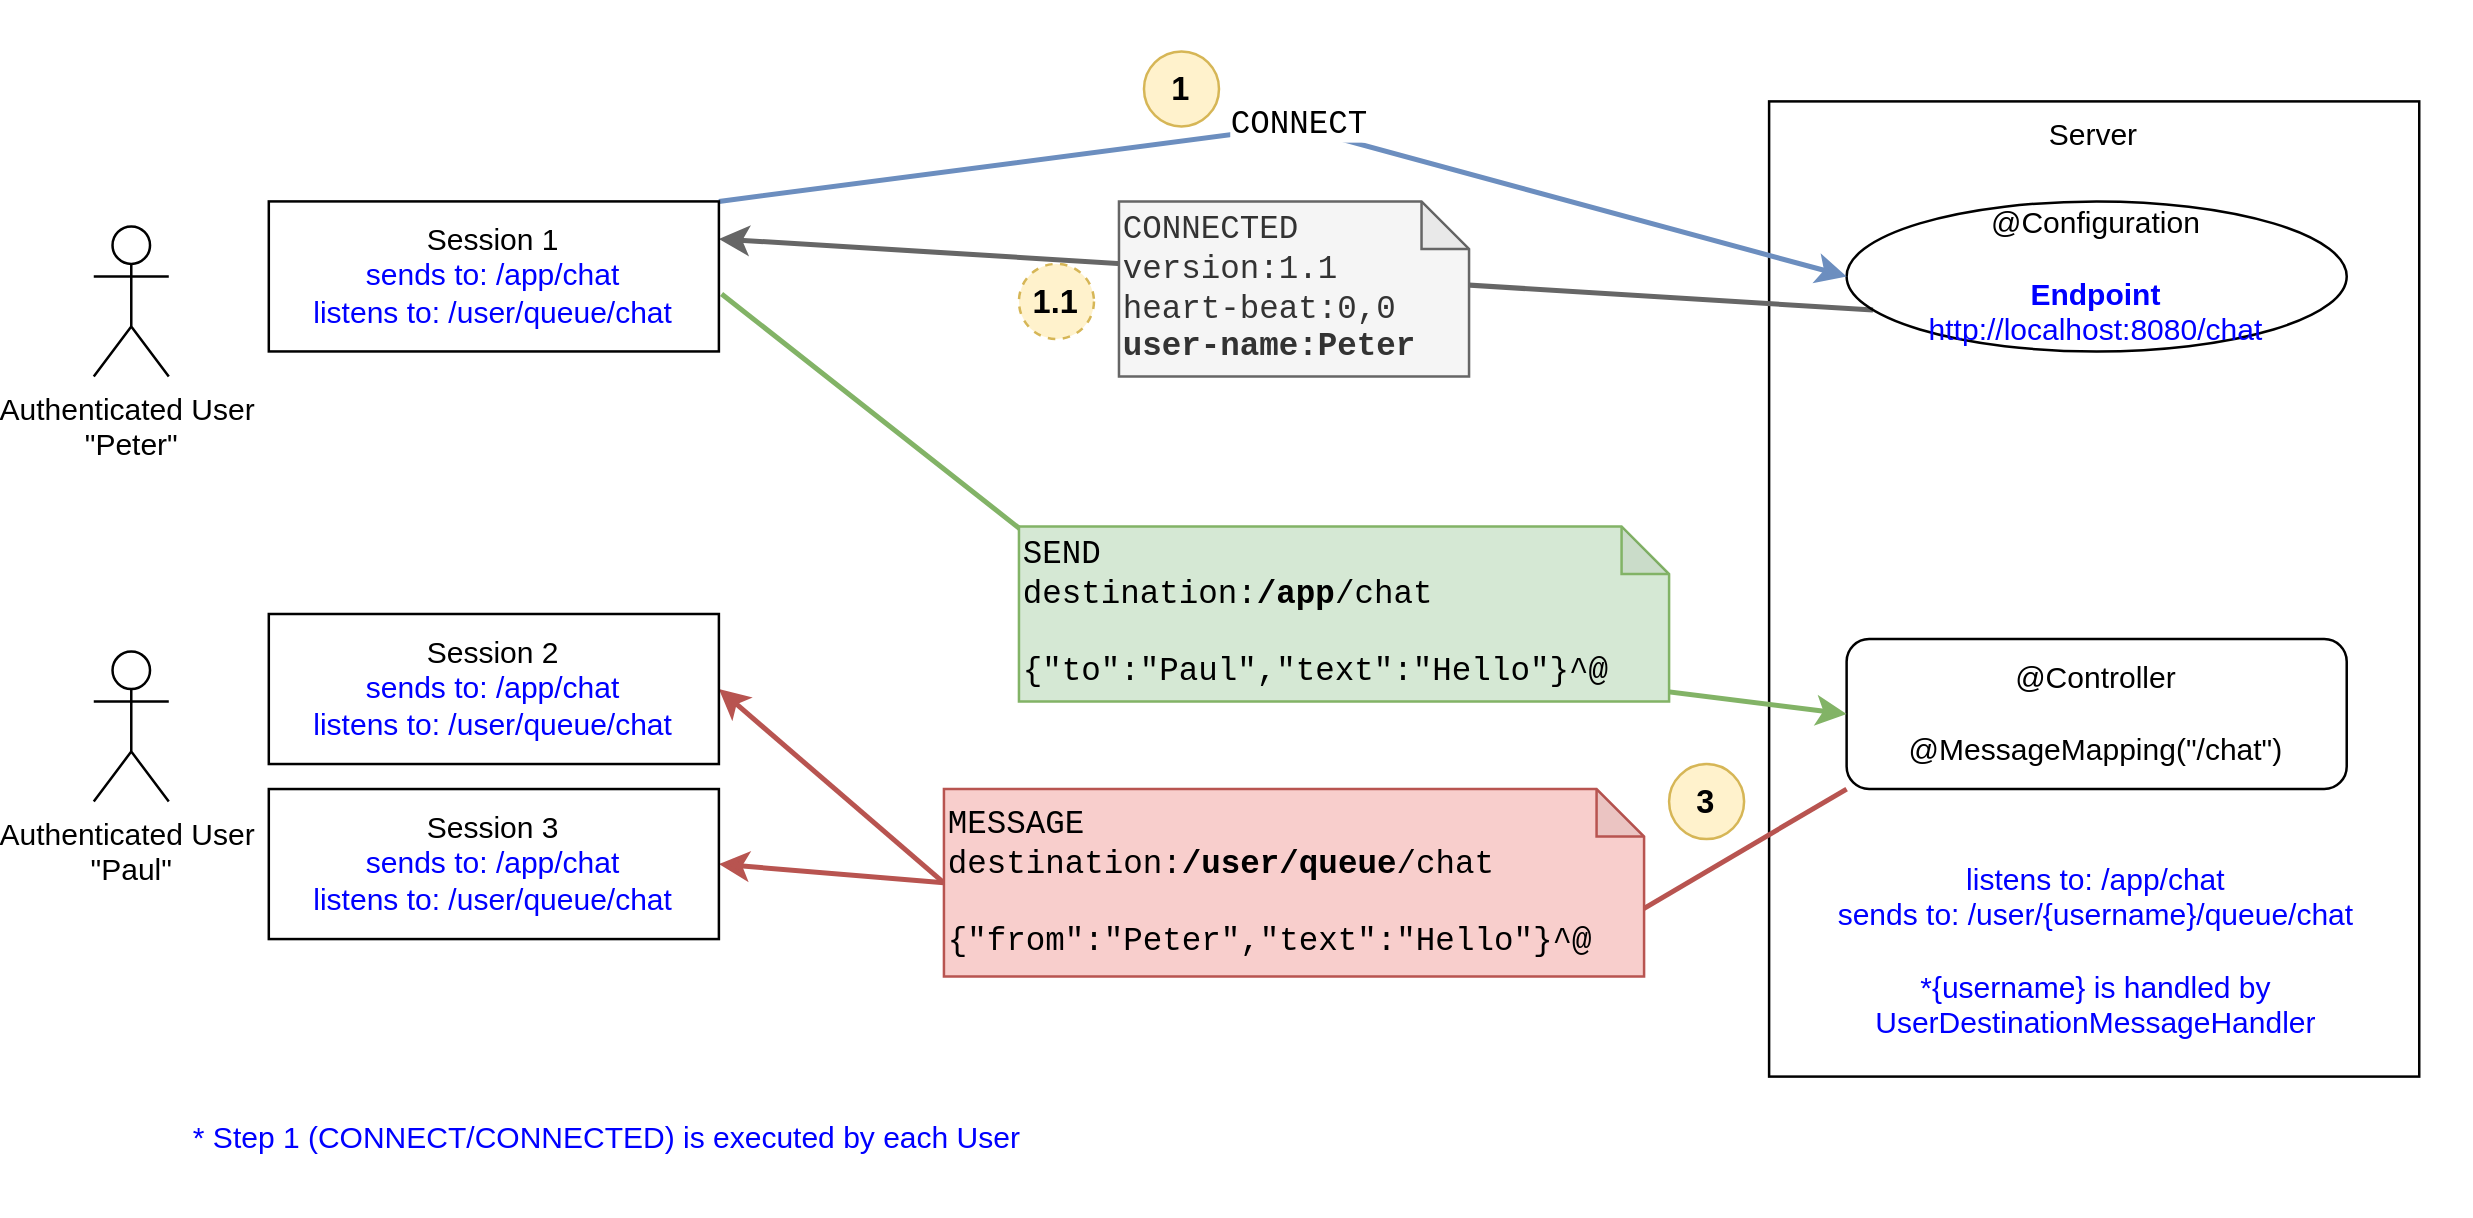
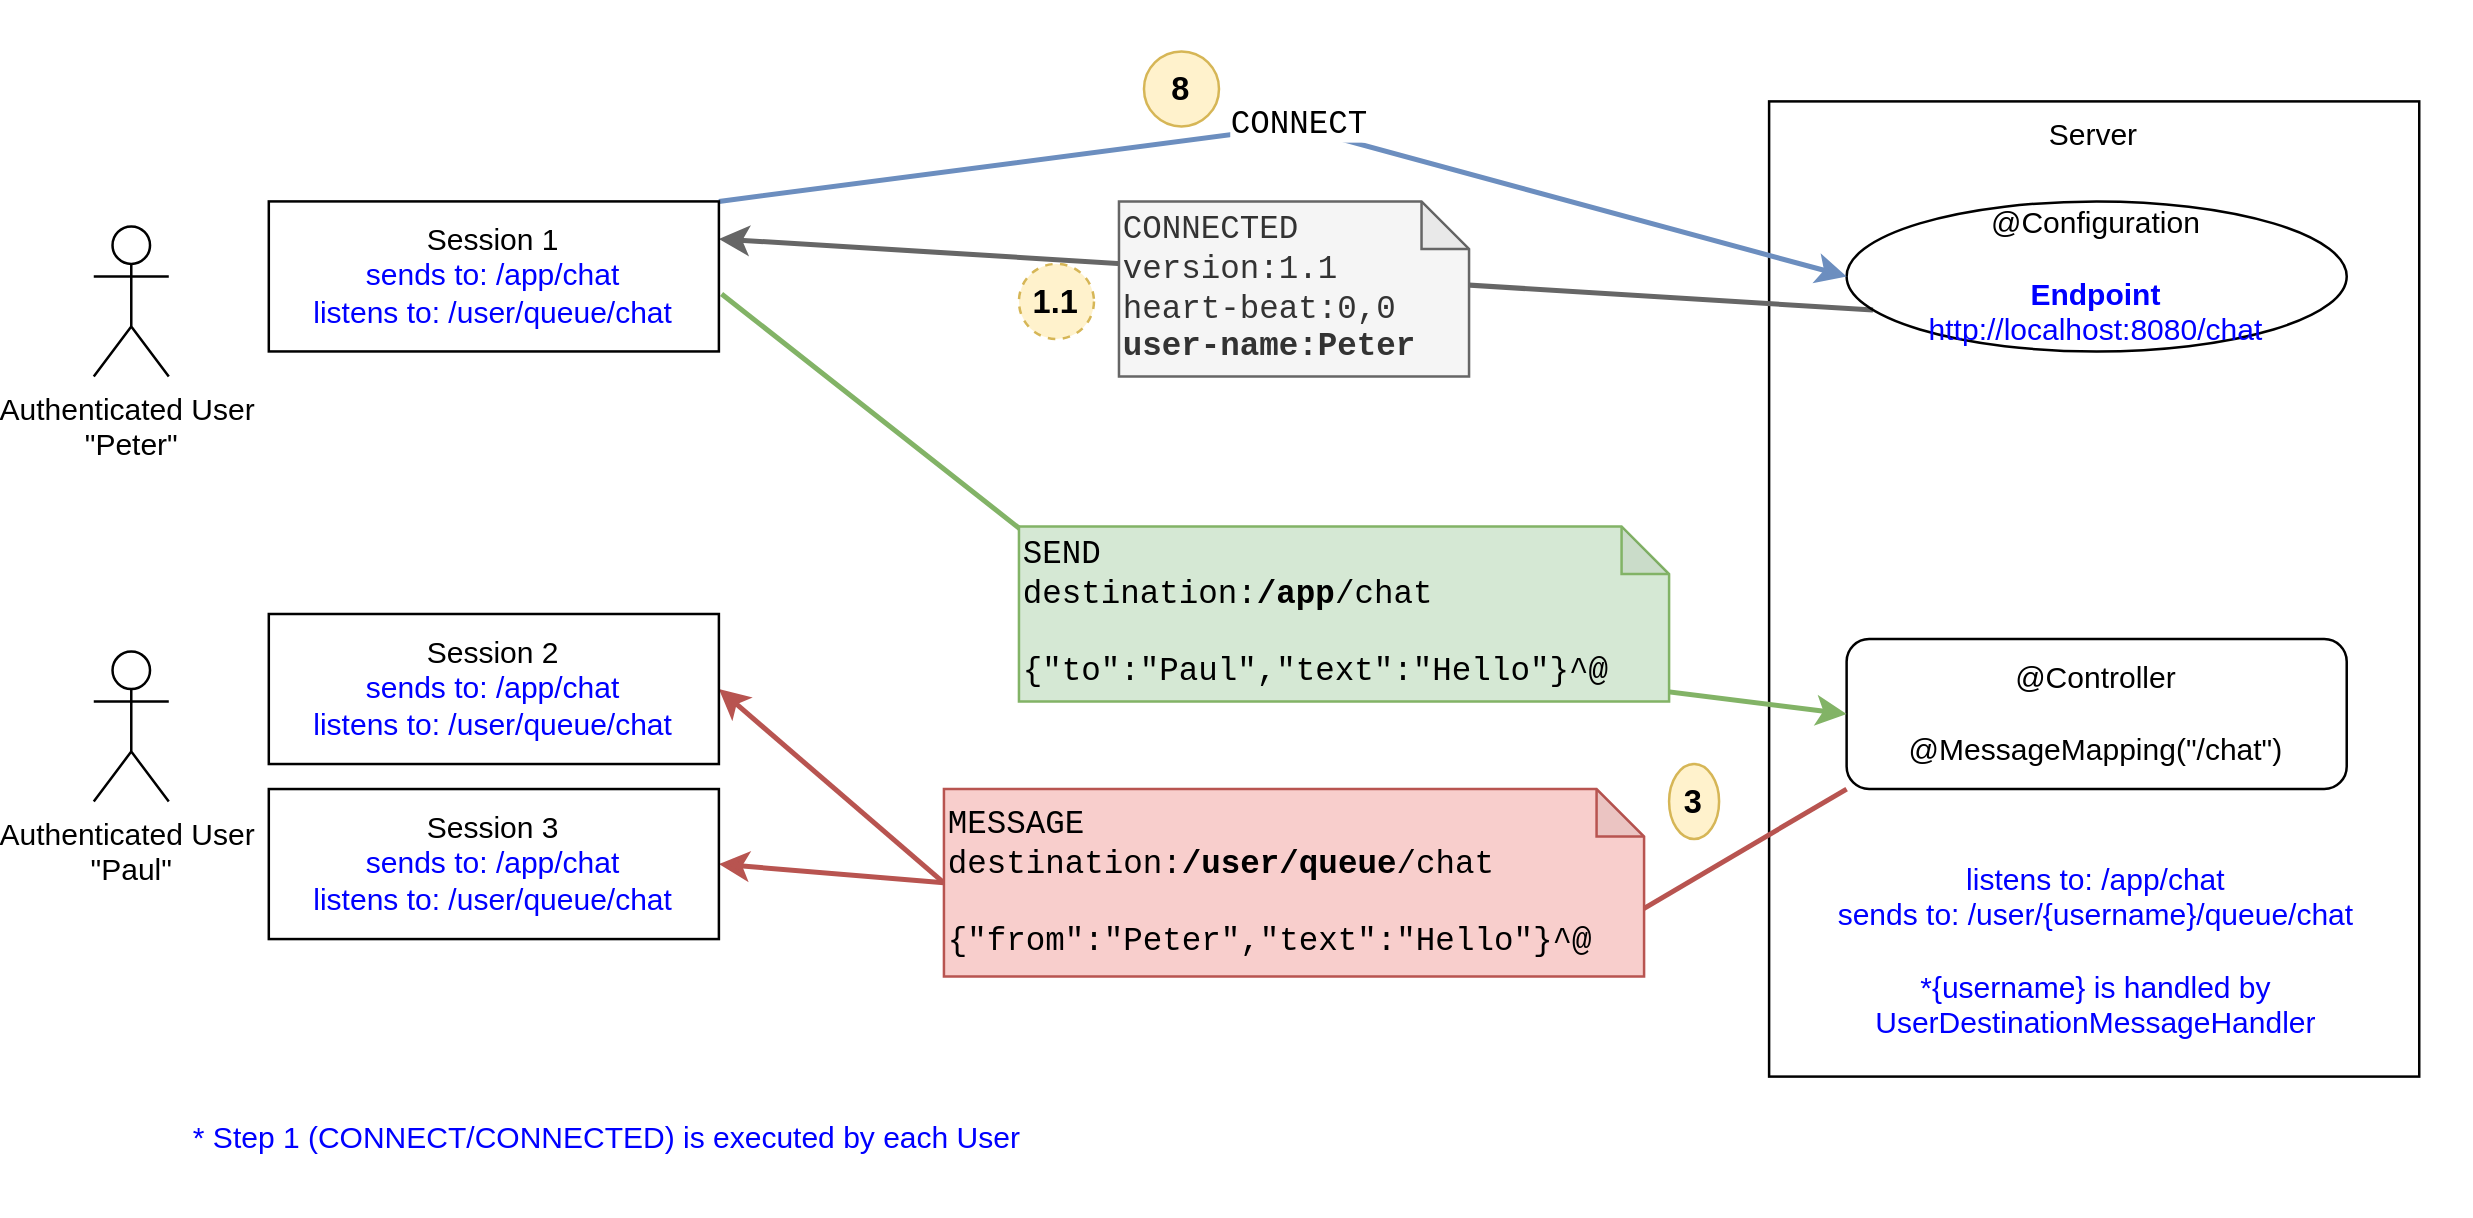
node "1": label "1" -> "8"
node "3": size 75x75 -> 50x75
